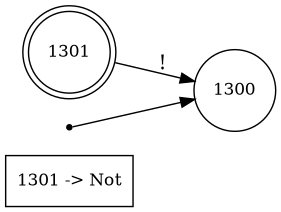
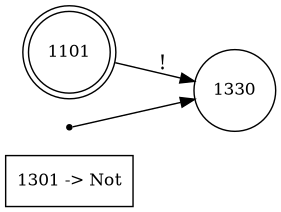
node "1301": label "1301" -> "1101"
node "1300": label "1300" -> "1330"
